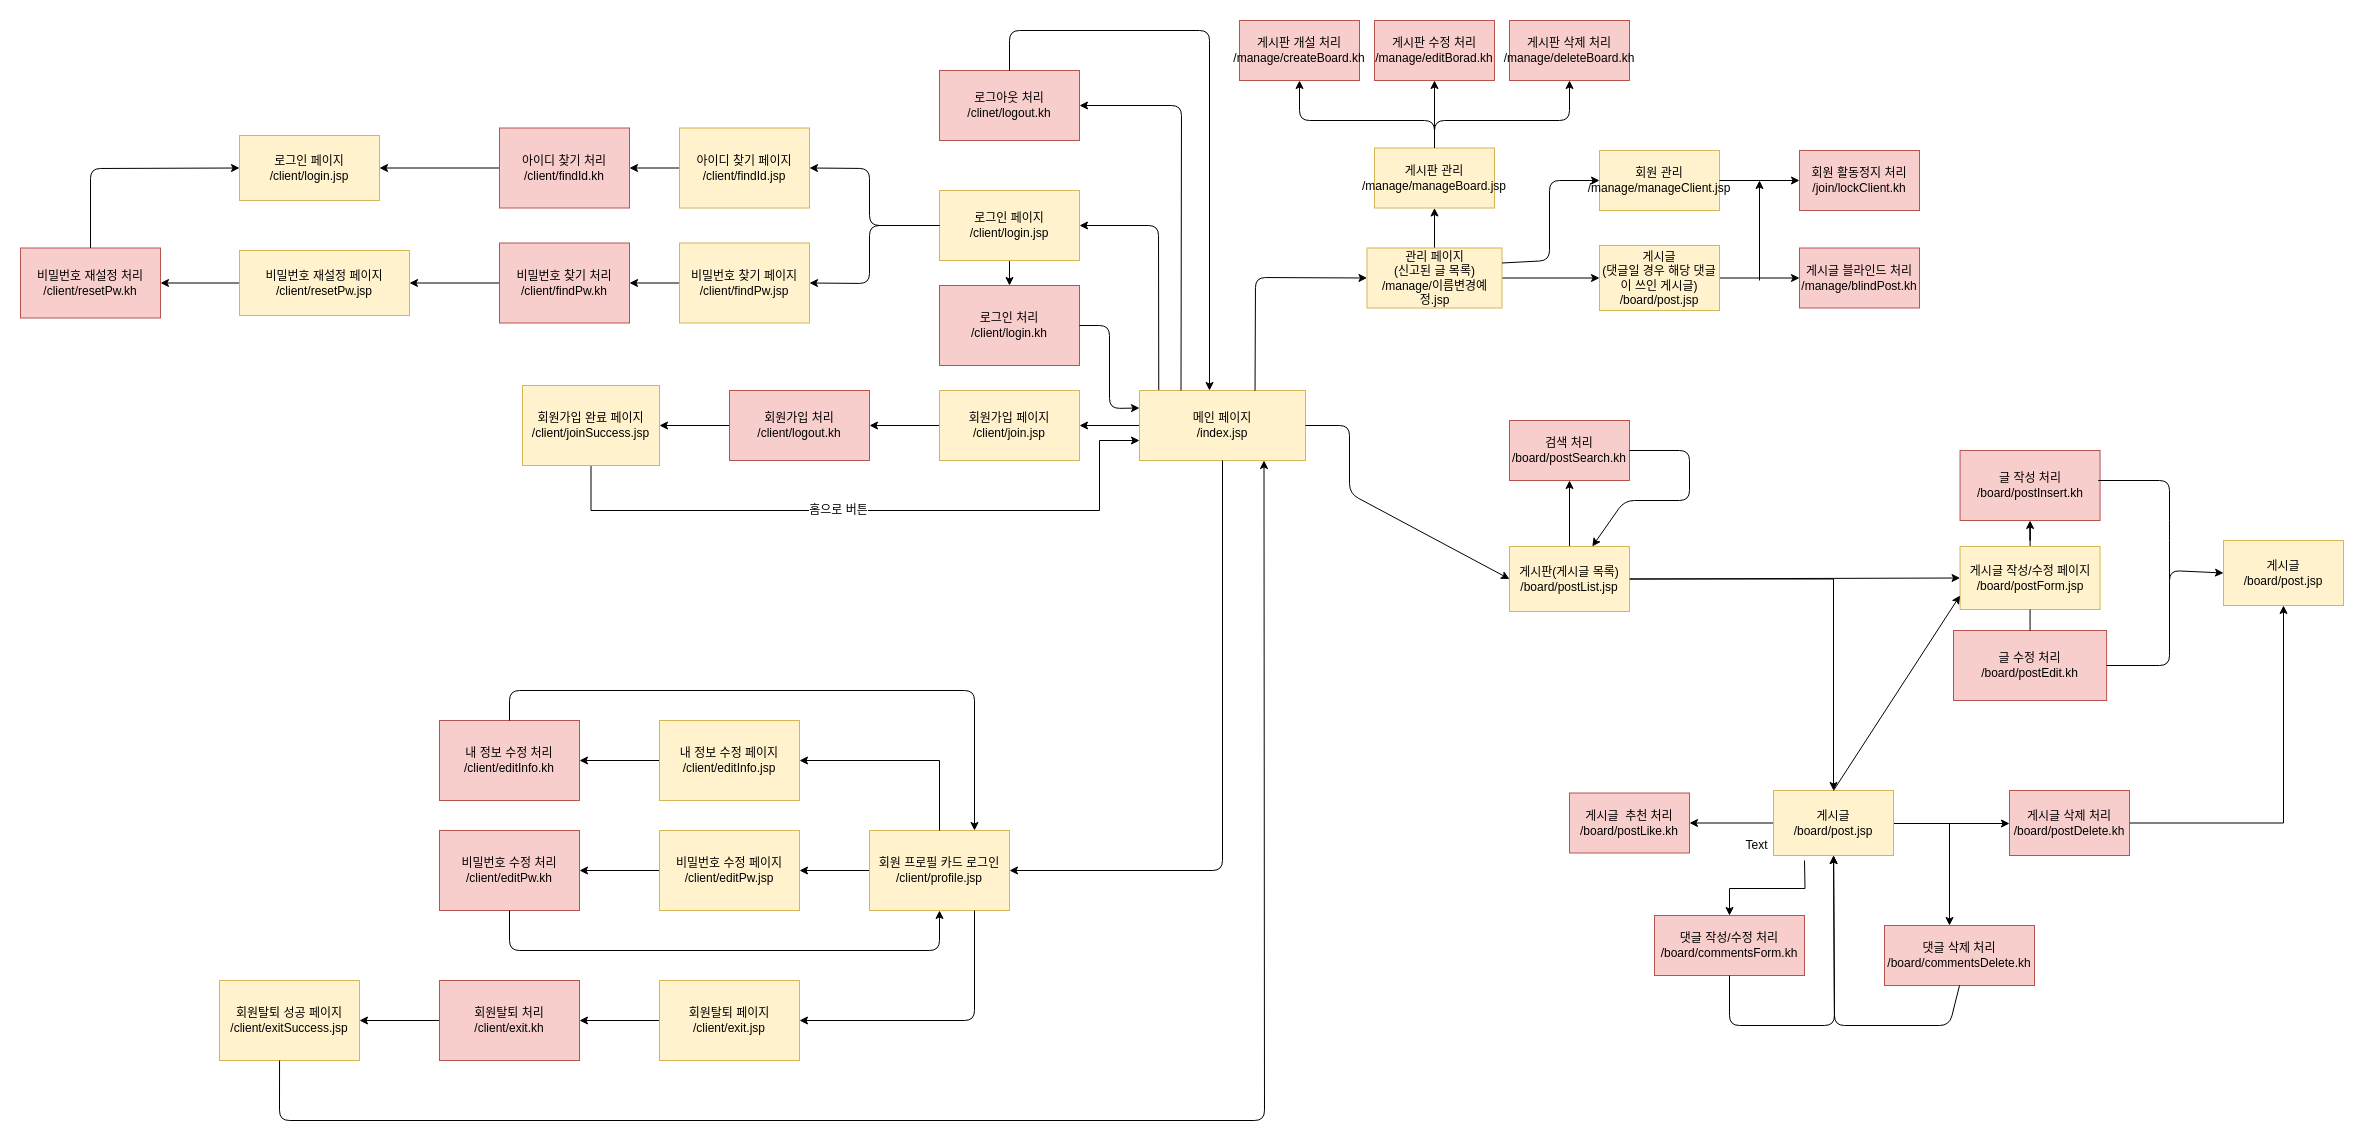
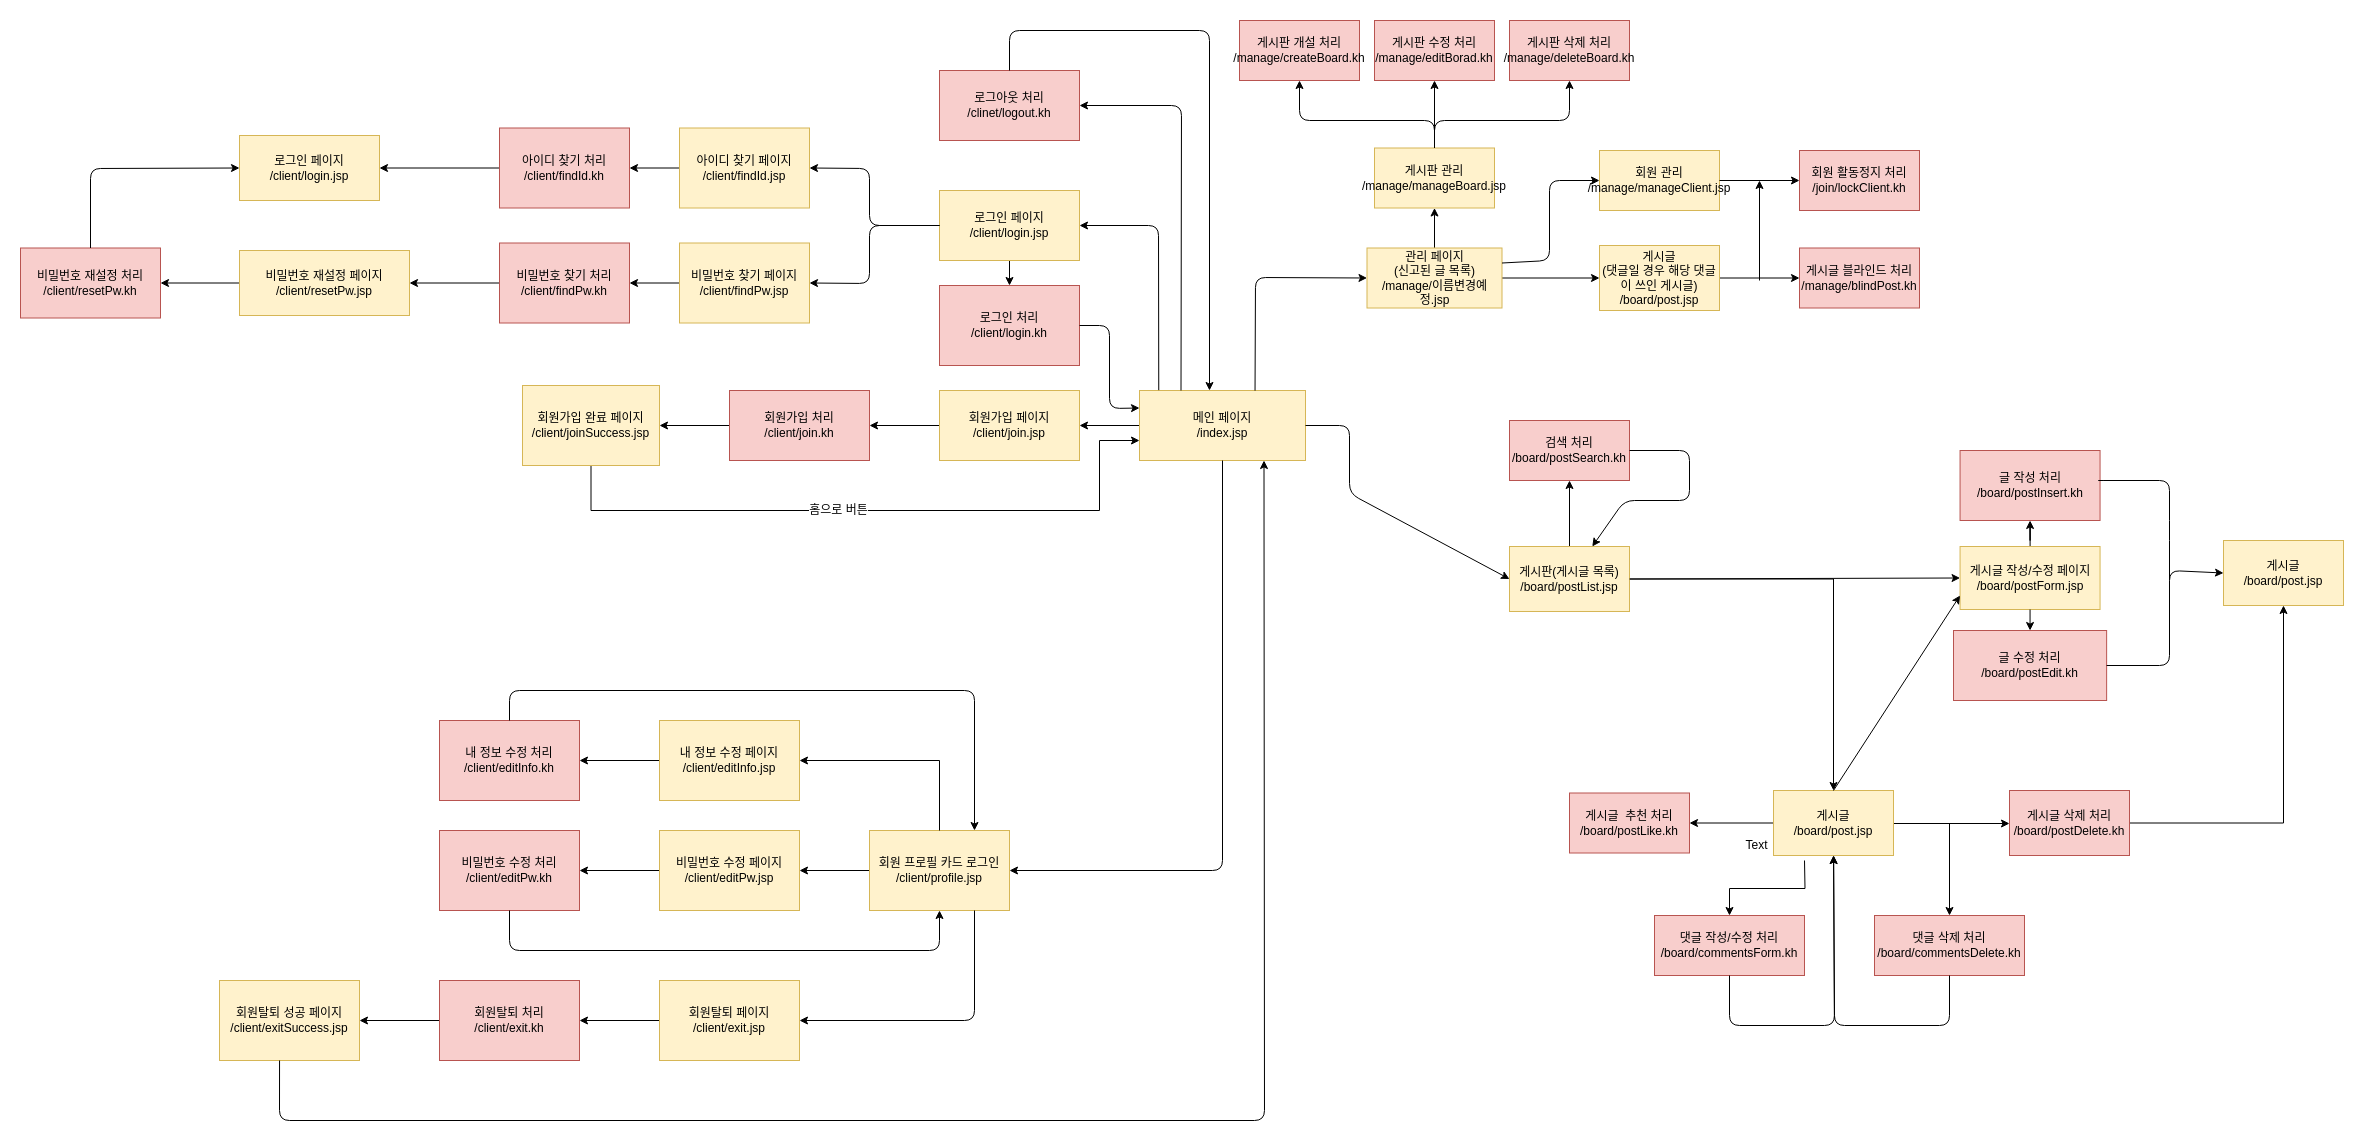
node "회원가입 처리 /client/logout.kh": label "회원가입 처리 /client/logout.kh" -> "회원가입 처리 /client/join.kh"
edge "게시글 작성/수정 페이지 /board/postForm.jsp" -- "글 수정 처리 /board/postEdit.kh": arrowhead none -> classic
node "댓글 삭제 처리 /board/commentsDelete.kh": moved (1960, 956) -> (1950, 946)
